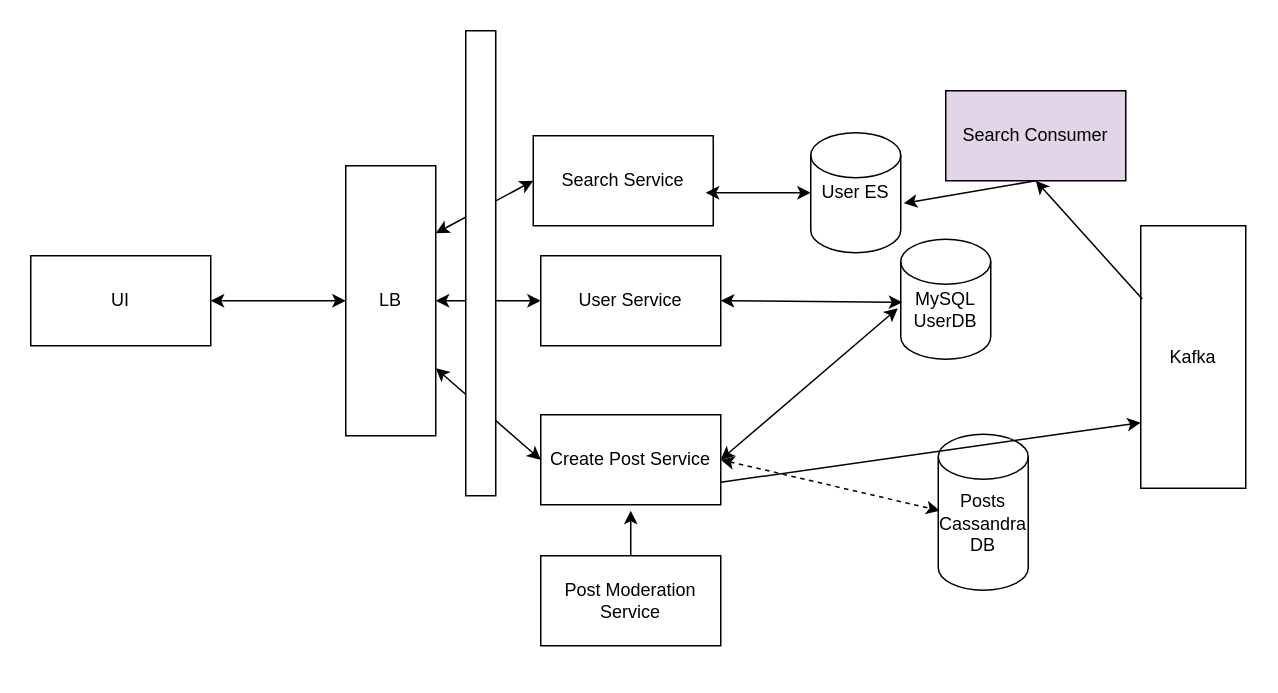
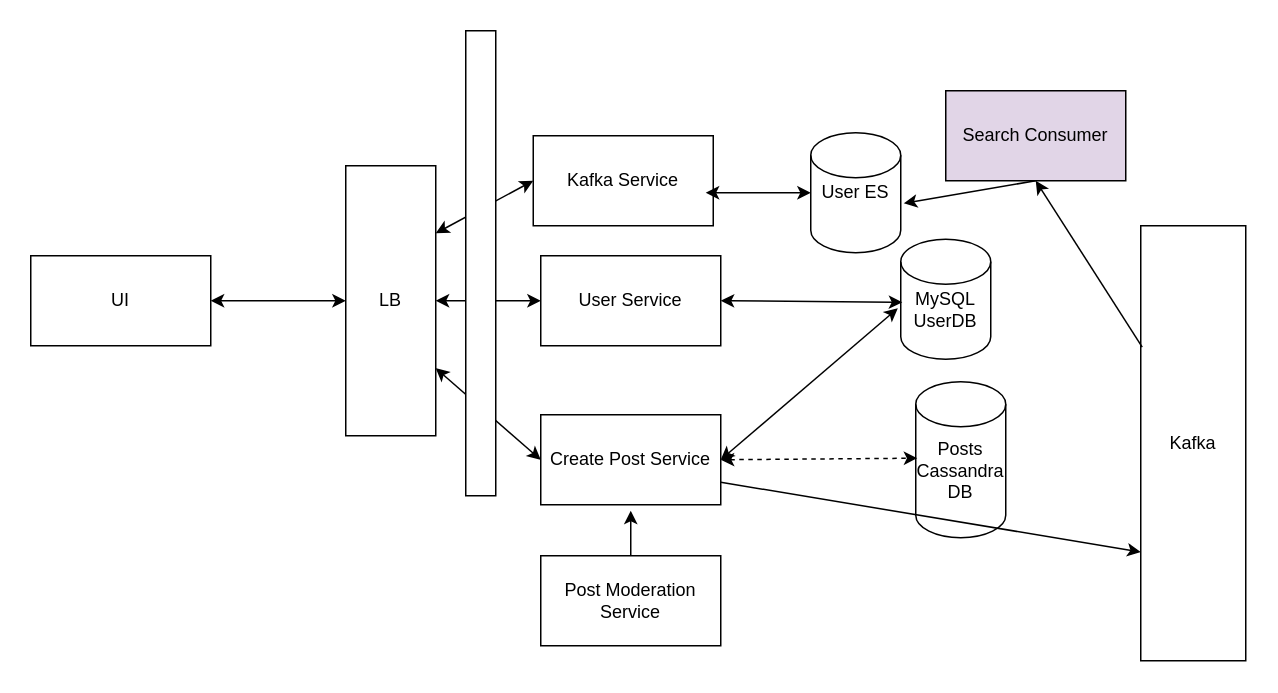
node "Search Service": label "Search Service" -> "Kafka Service"
node "Kafka": size 105x263 -> 105x435
node "Posts Cassandra DB": moved (983, 512) -> (961, 460)
